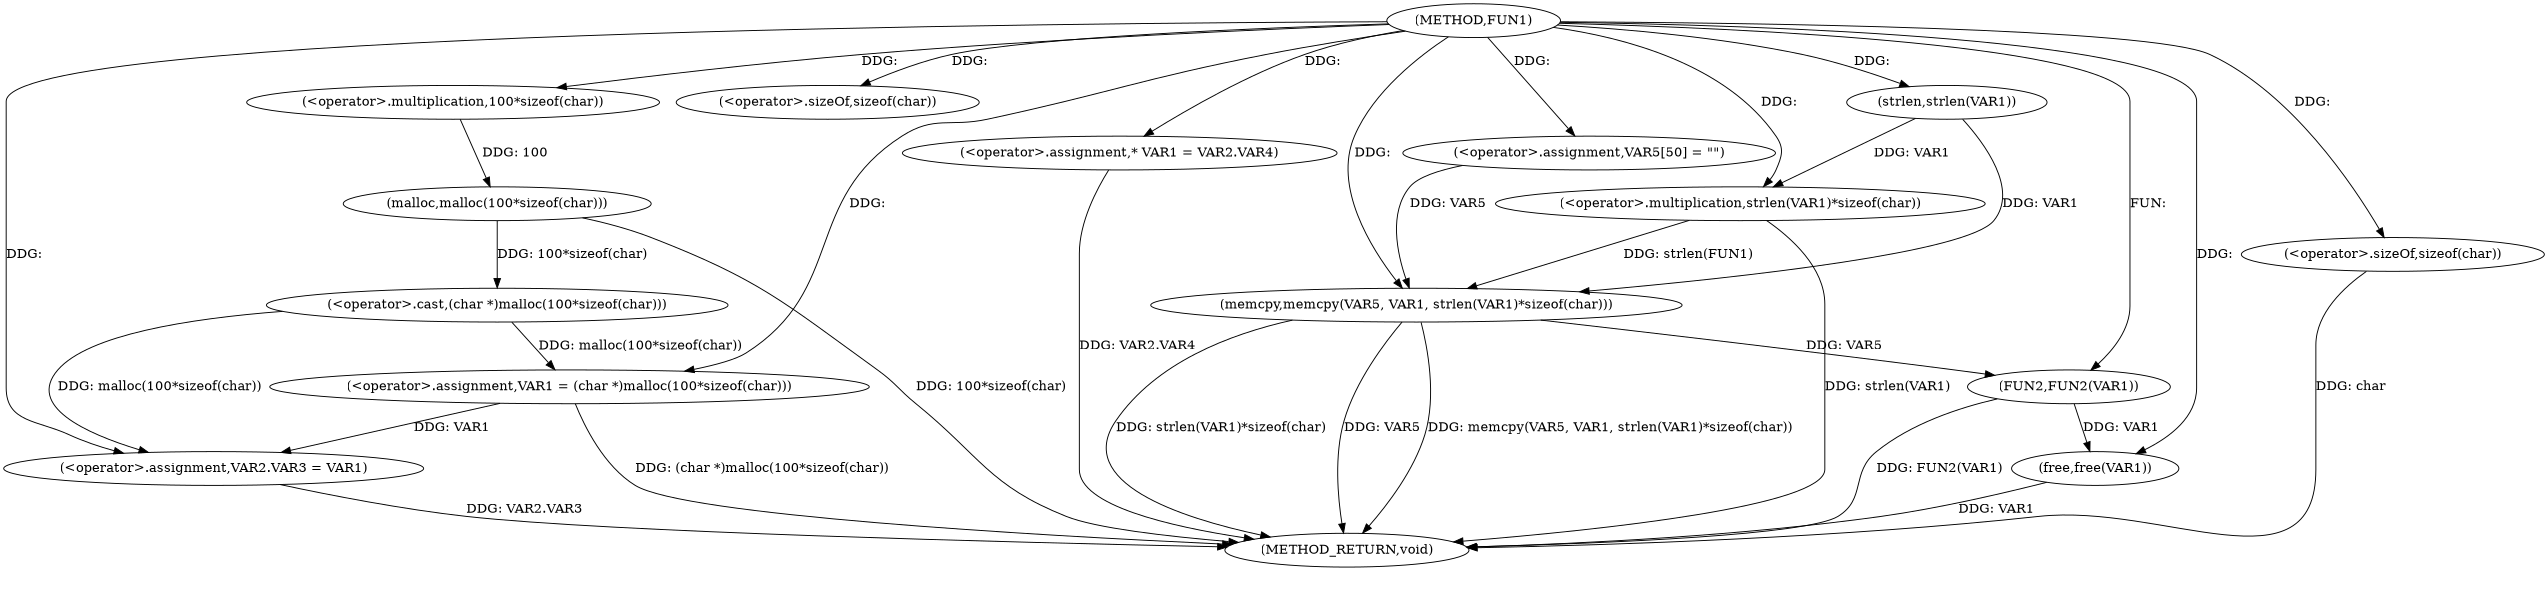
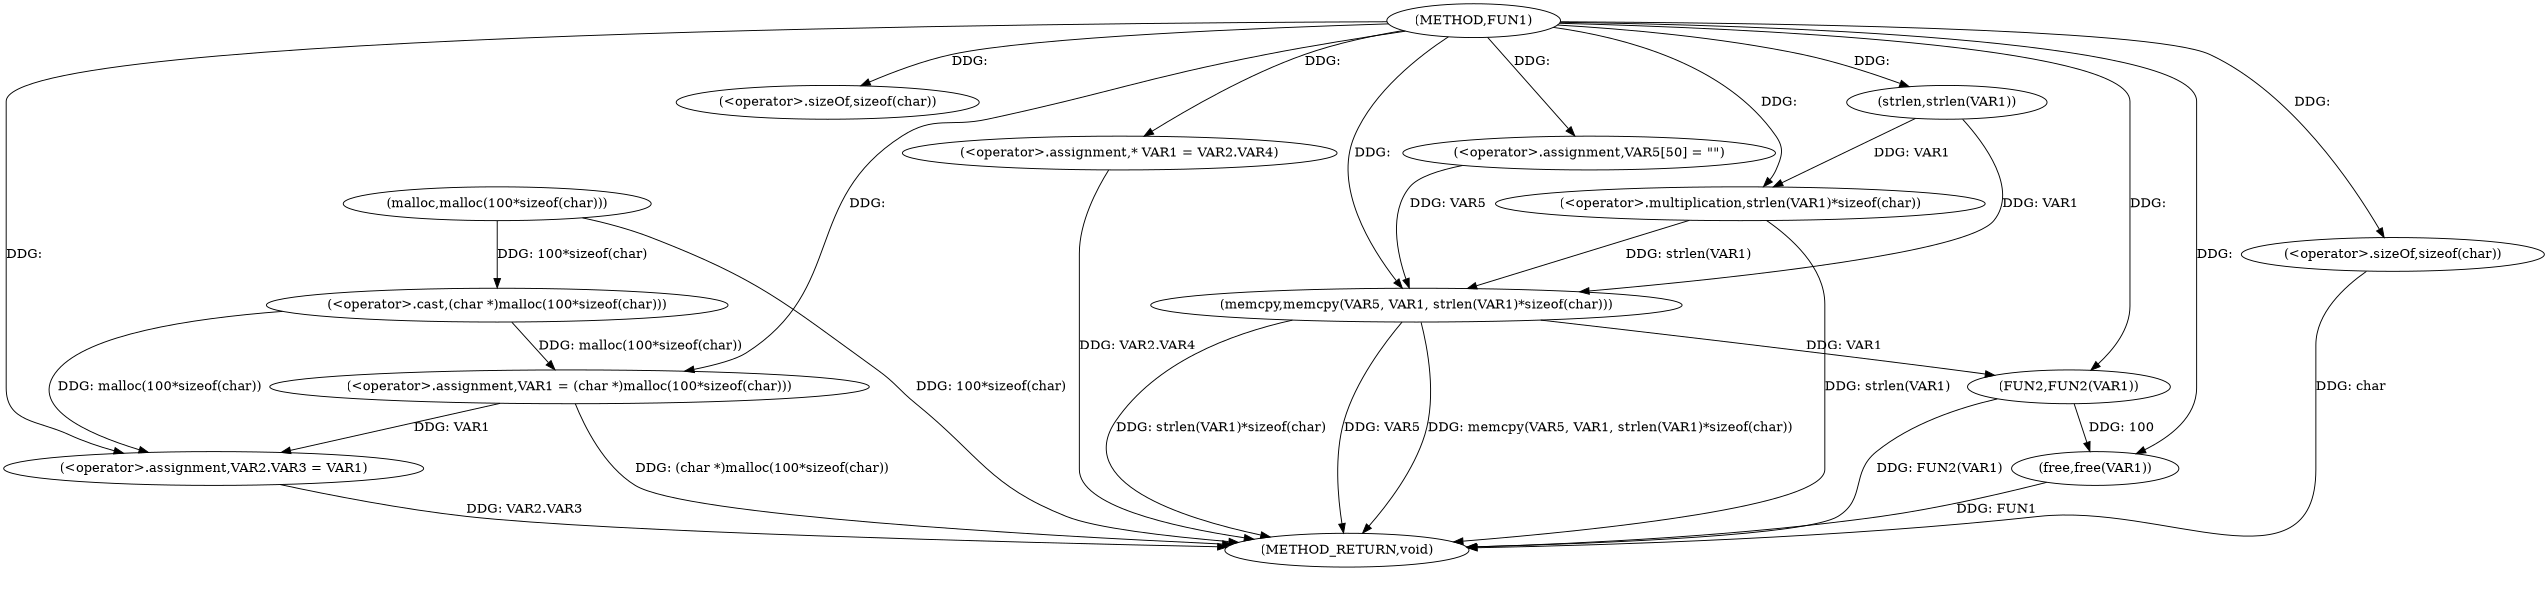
node "(<operator>.multiplication,100*sizeof(char))": removed
edge "(METHOD,FUN1)" -> "(FUN2,FUN2(VAR1))": label "FUN: " -> "DDG: "
edge "(<operator>.multiplication,strlen(VAR1)*sizeof(char))" -> "(memcpy,memcpy(VAR5, VAR1, strlen(VAR1)*sizeof(char)))": label "DDG: strlen(FUN1)" -> "DDG: strlen(VAR1)"
edge "(memcpy,memcpy(VAR5, VAR1, strlen(VAR1)*sizeof(char)))" -> "(FUN2,FUN2(VAR1))": label "DDG: VAR5" -> "DDG: VAR1"
edge "(FUN2,FUN2(VAR1))" -> "(free,free(VAR1))": label "DDG: VAR1" -> "DDG: 100"
edge "(free,free(VAR1))" -> "(METHOD_RETURN,void)": label "DDG: VAR1" -> "DDG: FUN1"
